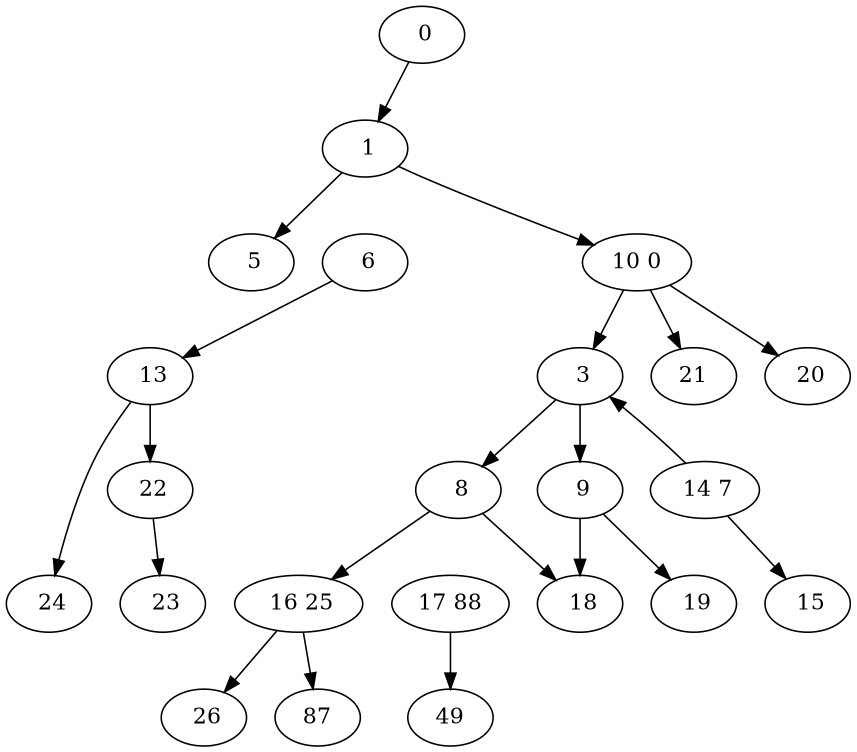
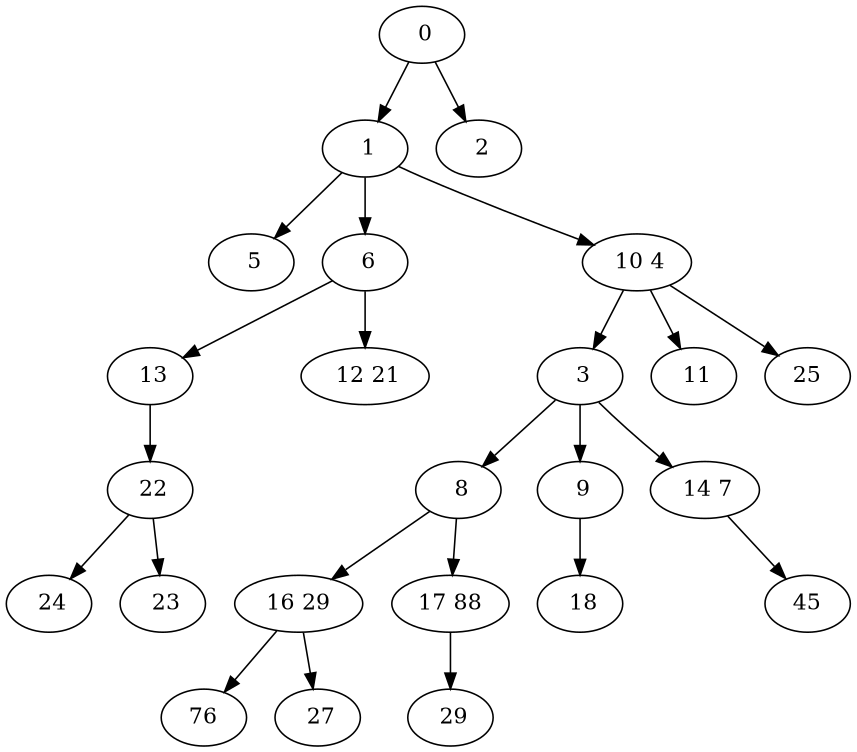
node "2": added
edge "1" -> "6": added
node "10 0": label "10 0" -> "10 4"
node "12 21": added
node "21": label "21" -> "11"
node "20": label "20" -> "25"
edge "14 7" -> "3": reversed
edge "13" -> "24": now "22" -> "24"
edge "8" -> "18": now "8" -> "17 88"
node "16 25": label "16 25" -> "16 29"
node "19": removed
node "15": label "15" -> "45"
node "26": label "26" -> "76"
node "87": label "87" -> "27"
node "49": label "49" -> "29"
